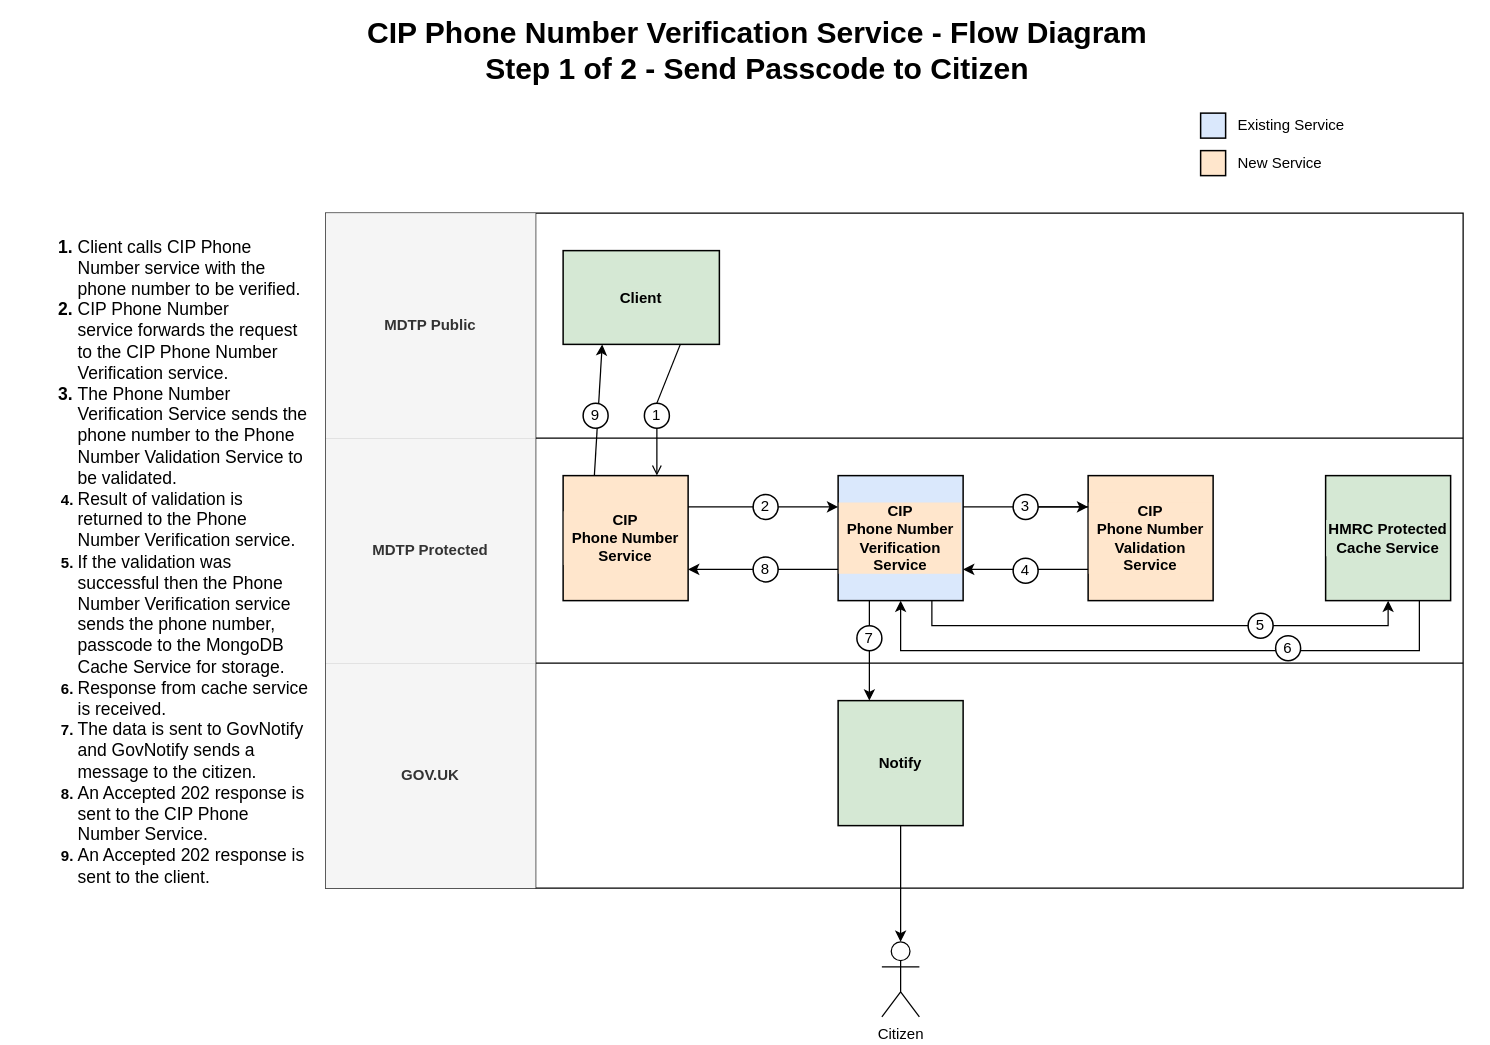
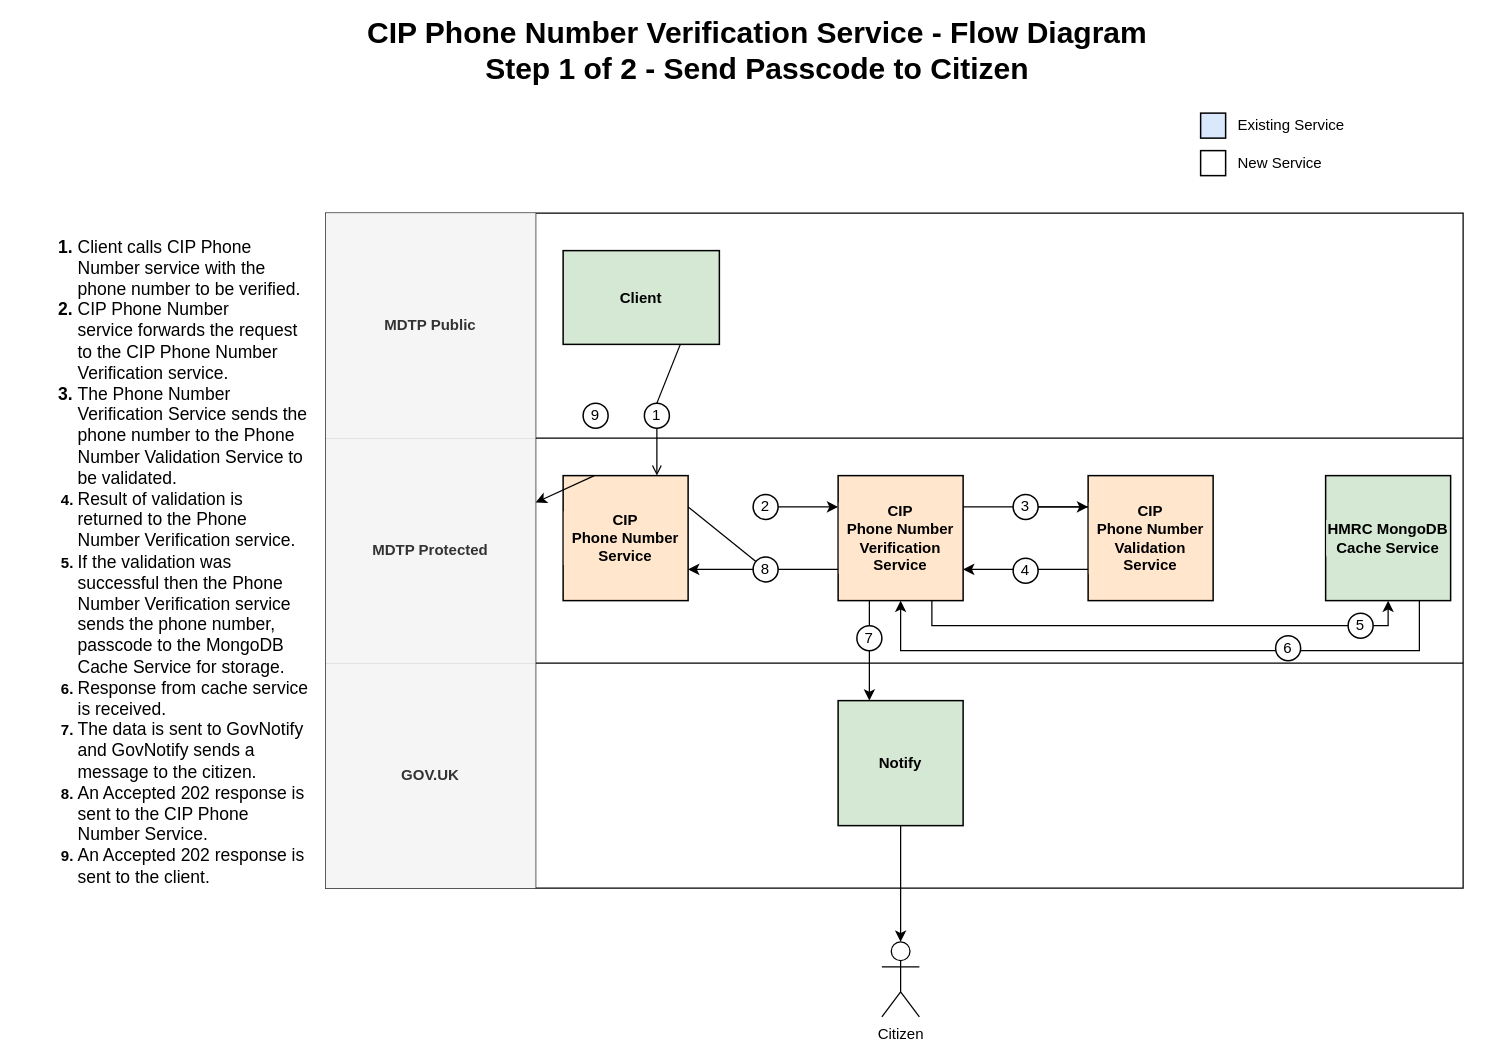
node "New Service": fillcolor #ffe6cc -> #ffffff
edge "CIP Phone Number Service" -> "Client": now "CIP Phone Number Service" -> "MDTP Protected"
edge "2" -- "CIP Phone Number Service": now "8" -- "CIP Phone Number Service"
node "CIP Phone Number Verification Service": fillcolor #dae8fc -> #ffe6cc
node "HMRC Protected Cache Service": label "HMRC Protected Cache Service" -> "HMRC MongoDB Cache Service"
node "5": moved (1261, 626) -> (1361, 626)
